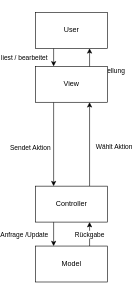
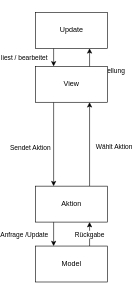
node "User": label "User" -> "Update"
node "Controller": label "Controller" -> "Aktion"
